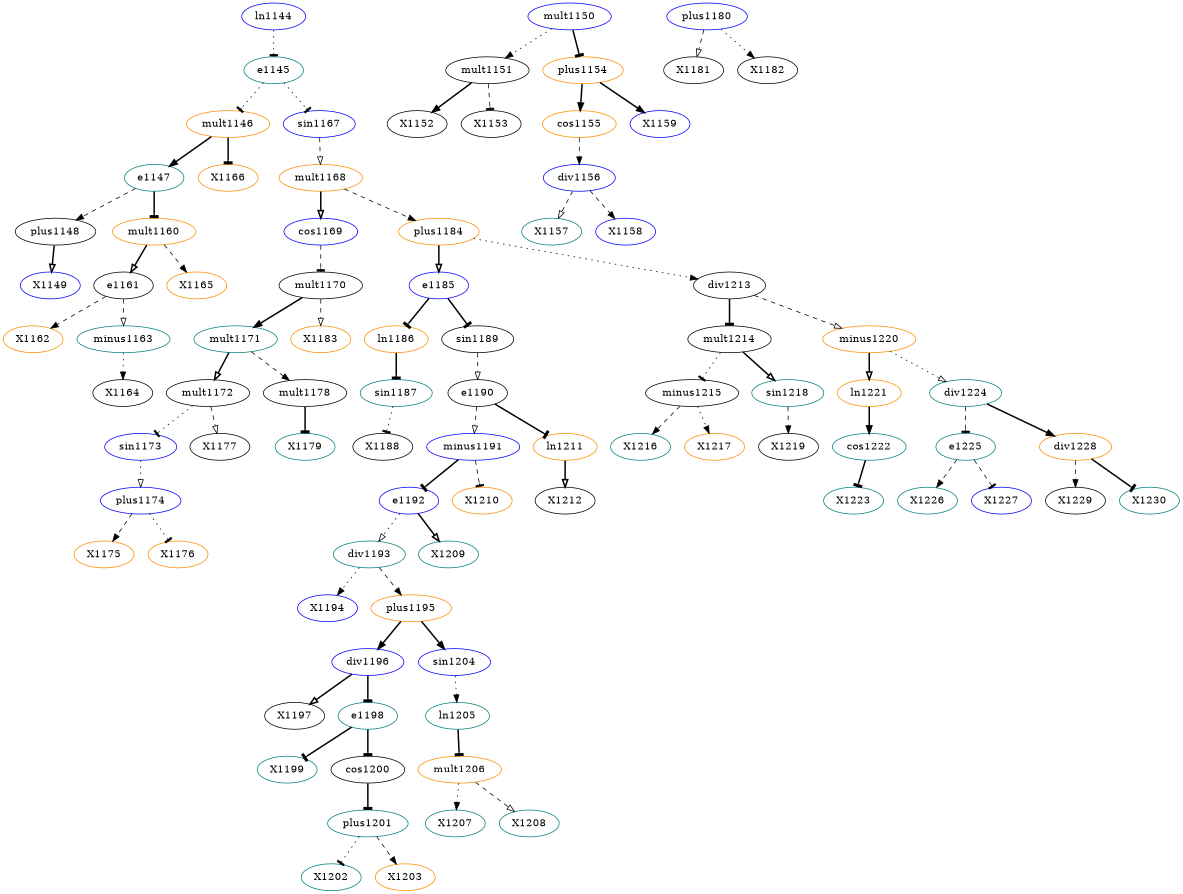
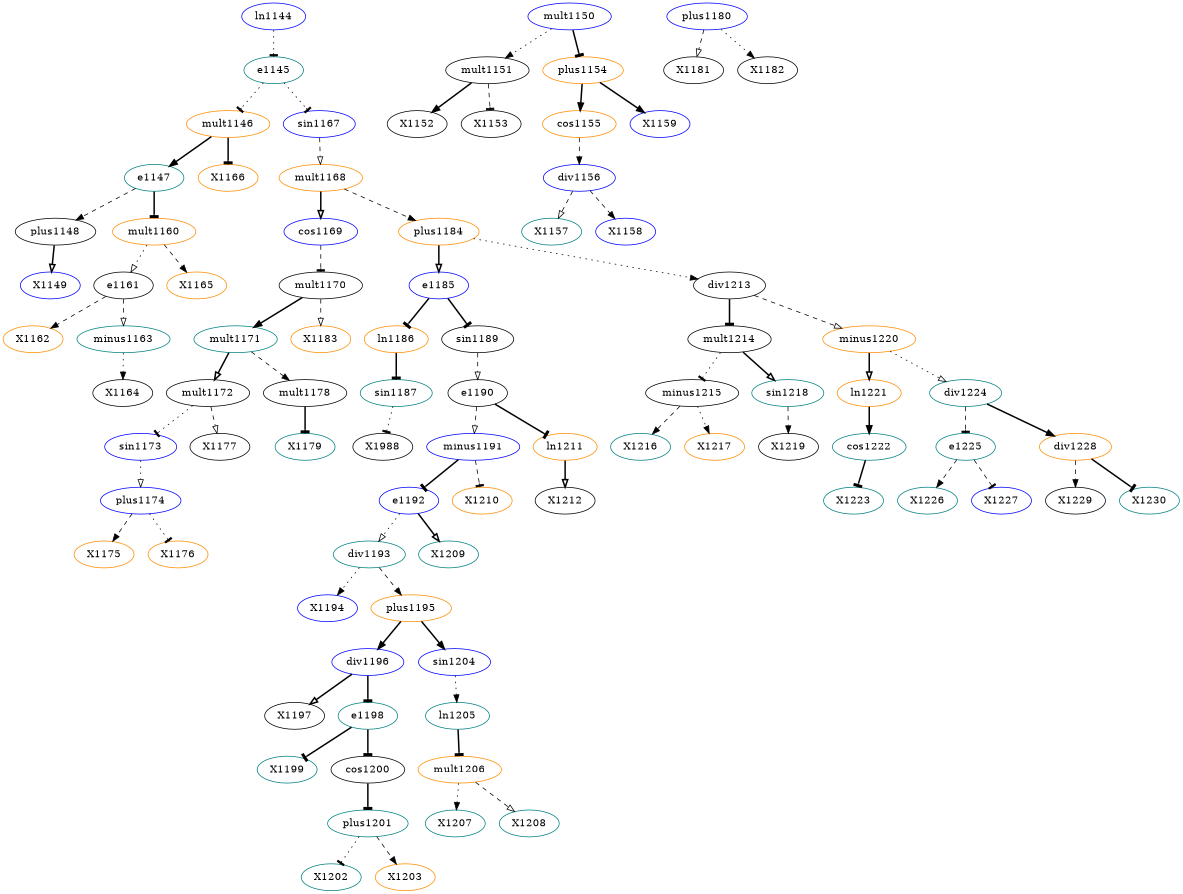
edge "mult1160" -> "e1161": style bold -> dotted
node "X1188": label "X1188" -> "X1988"
